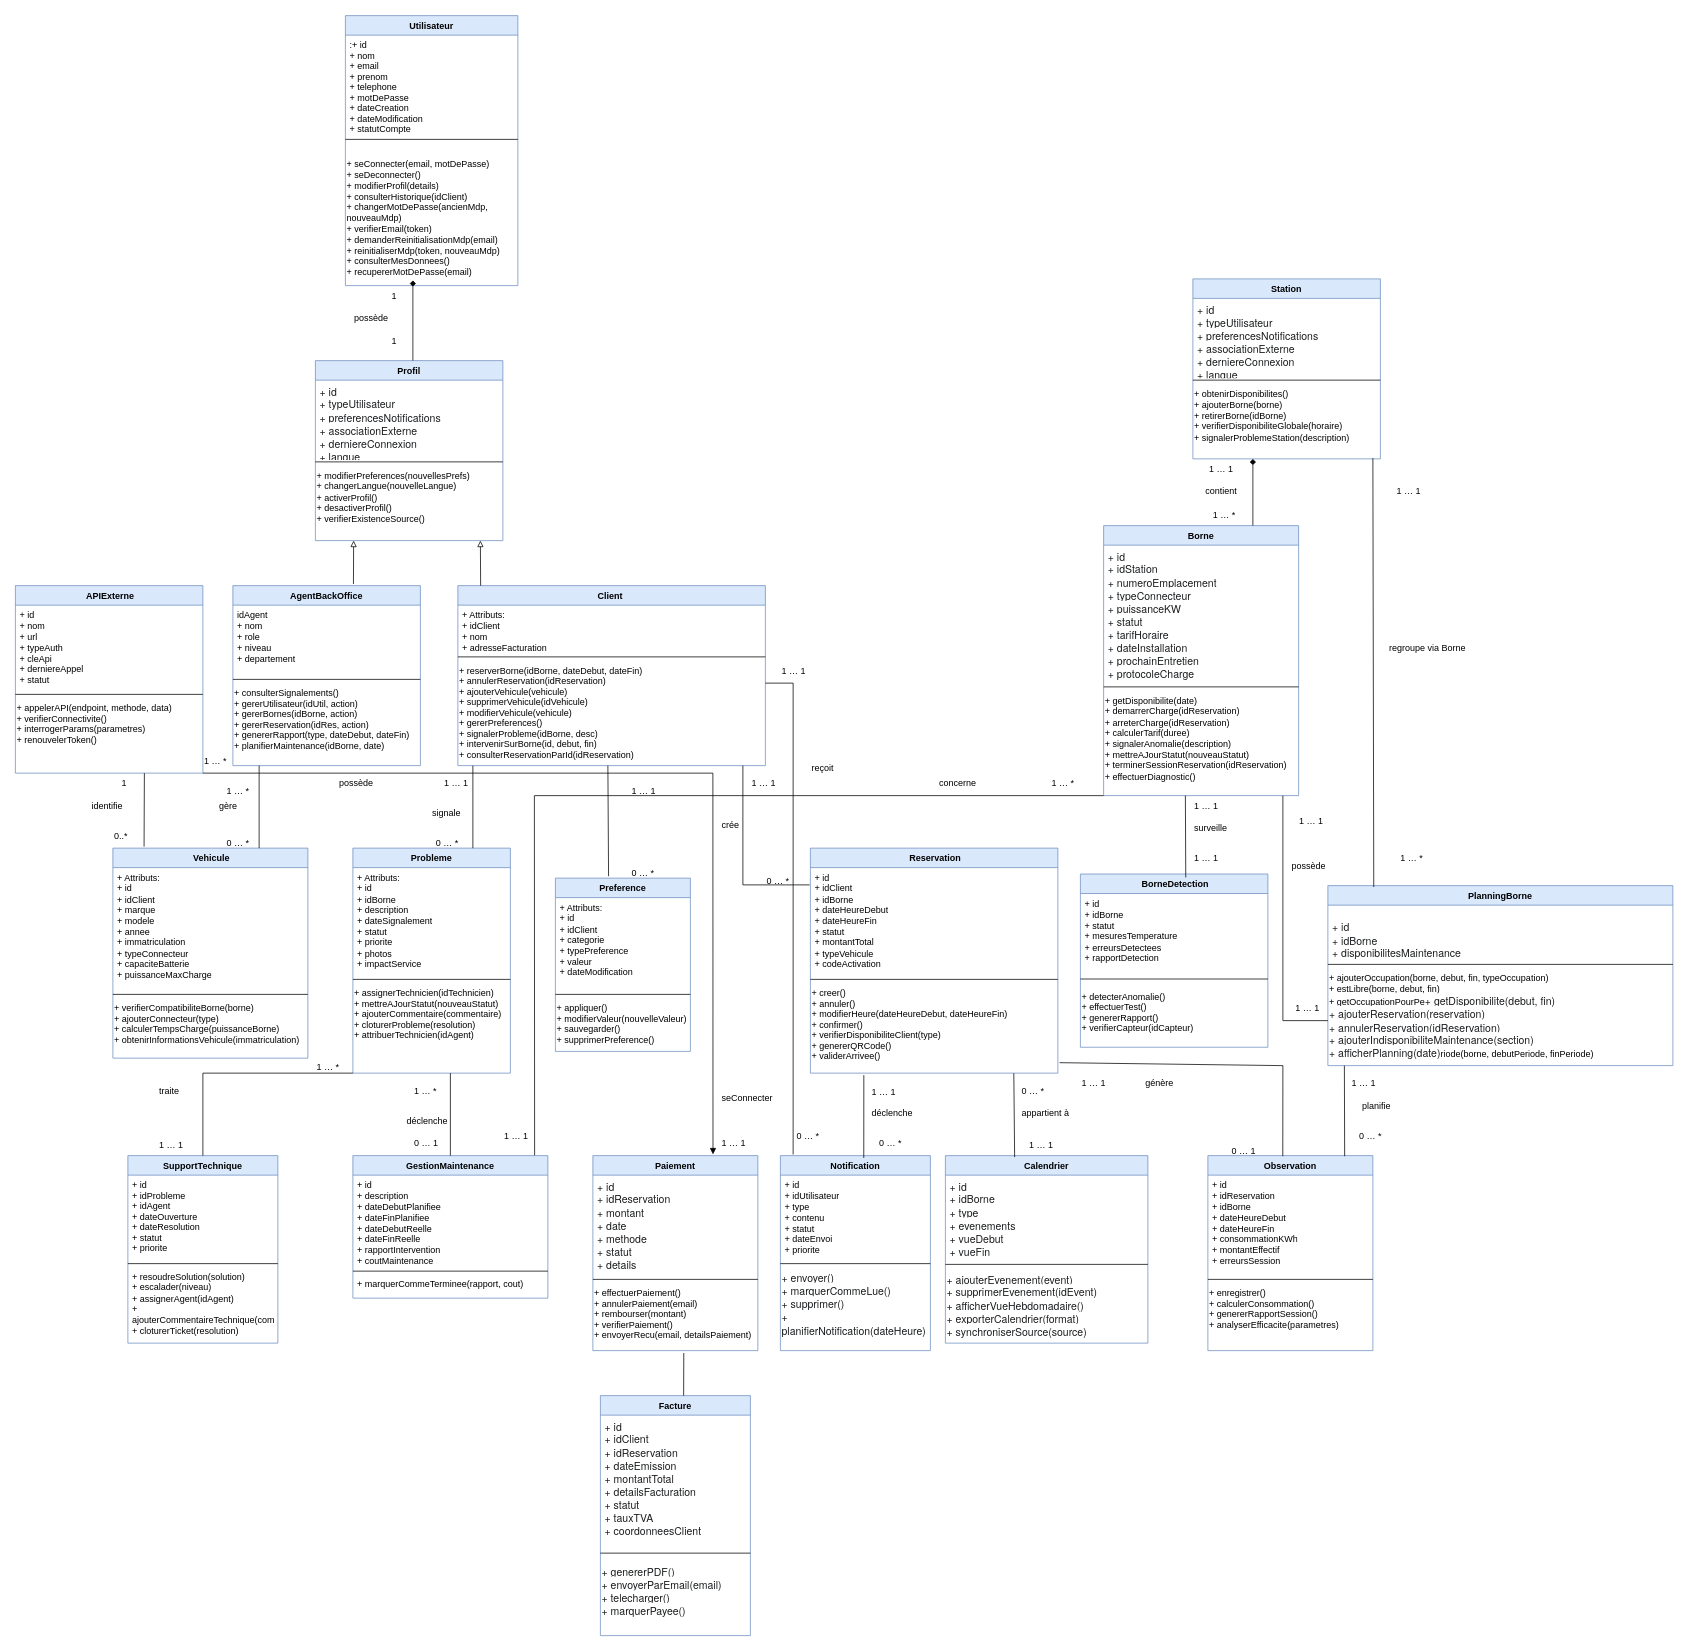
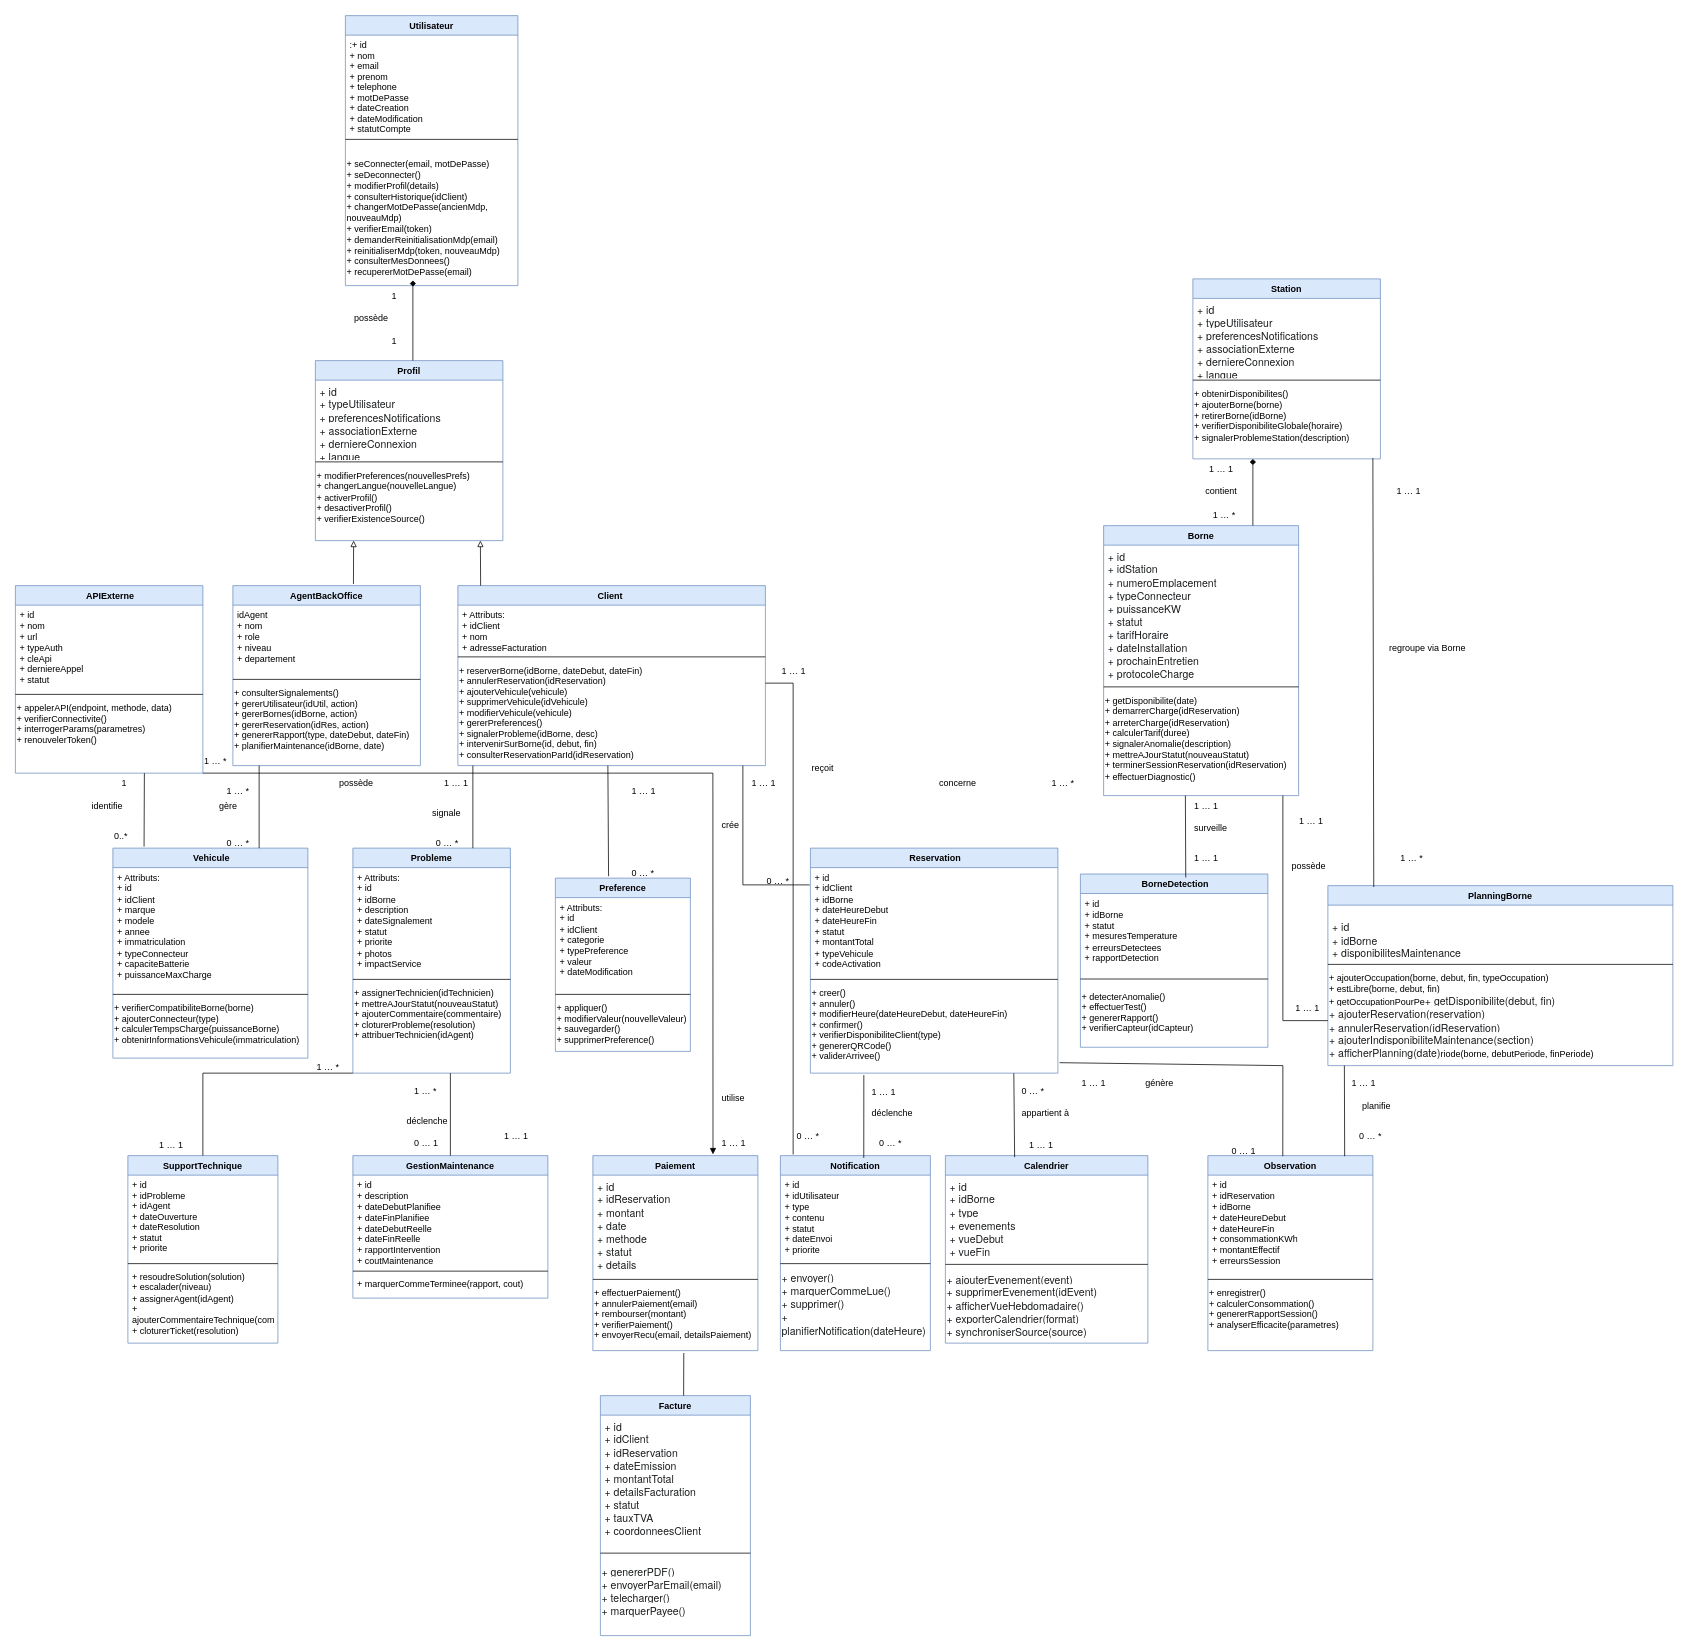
edge "Borne" -- "GestionMaintenance": removed
node "traite": removed
node "seConnecter": label "seConnecter" -> "utilise"
